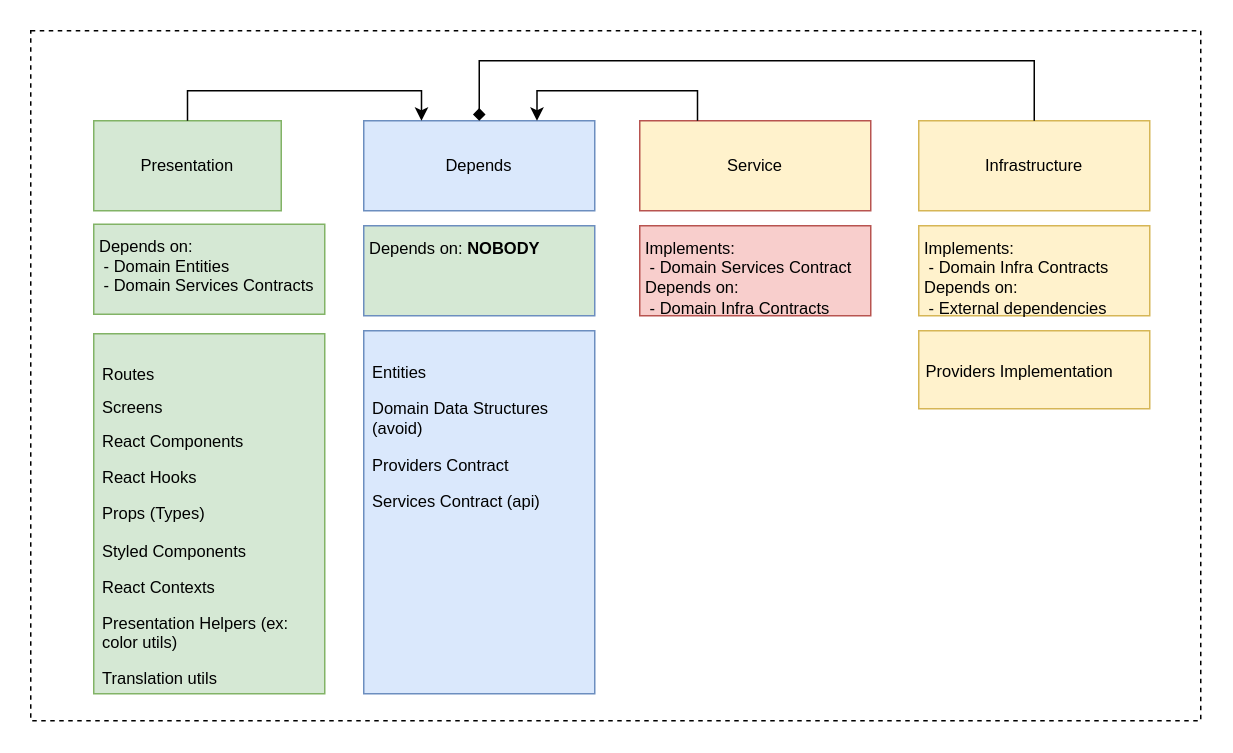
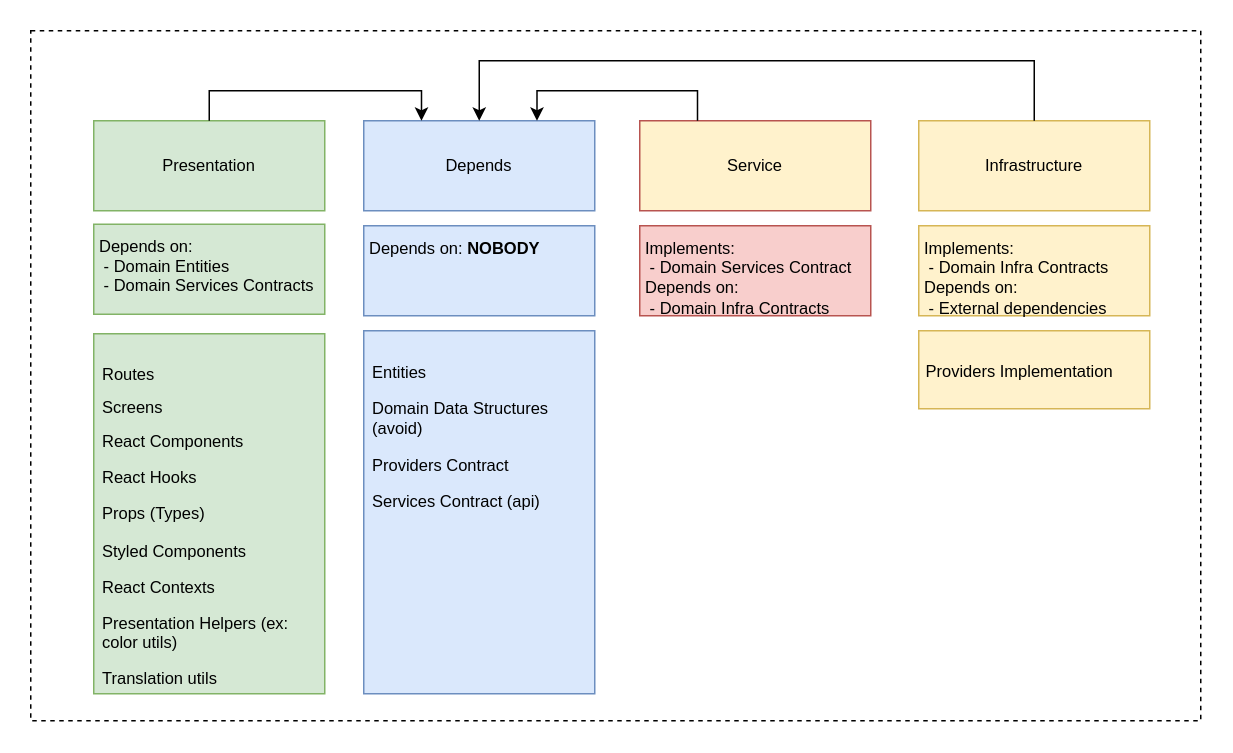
edge "Infrastructure" -> "Depends": arrowhead diamond -> classic
node "Presentation": size 188x90 -> 231x90
node "Depends on: NOBODY": fillcolor #d5e8d4 -> #dae8fc
